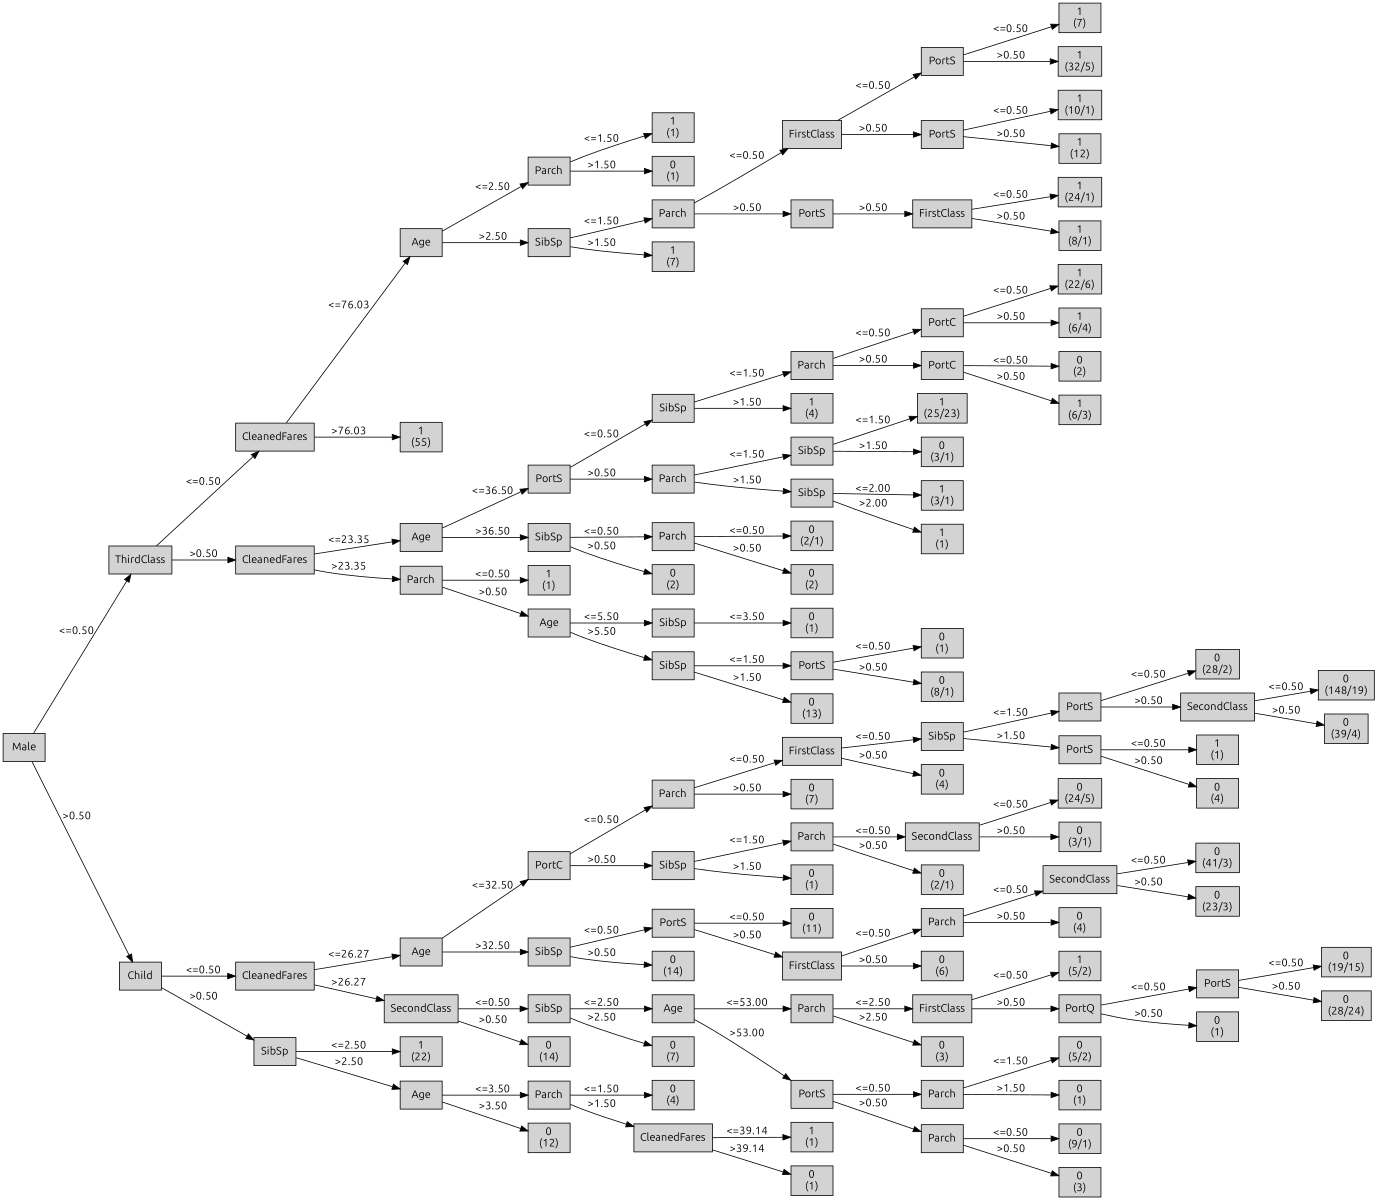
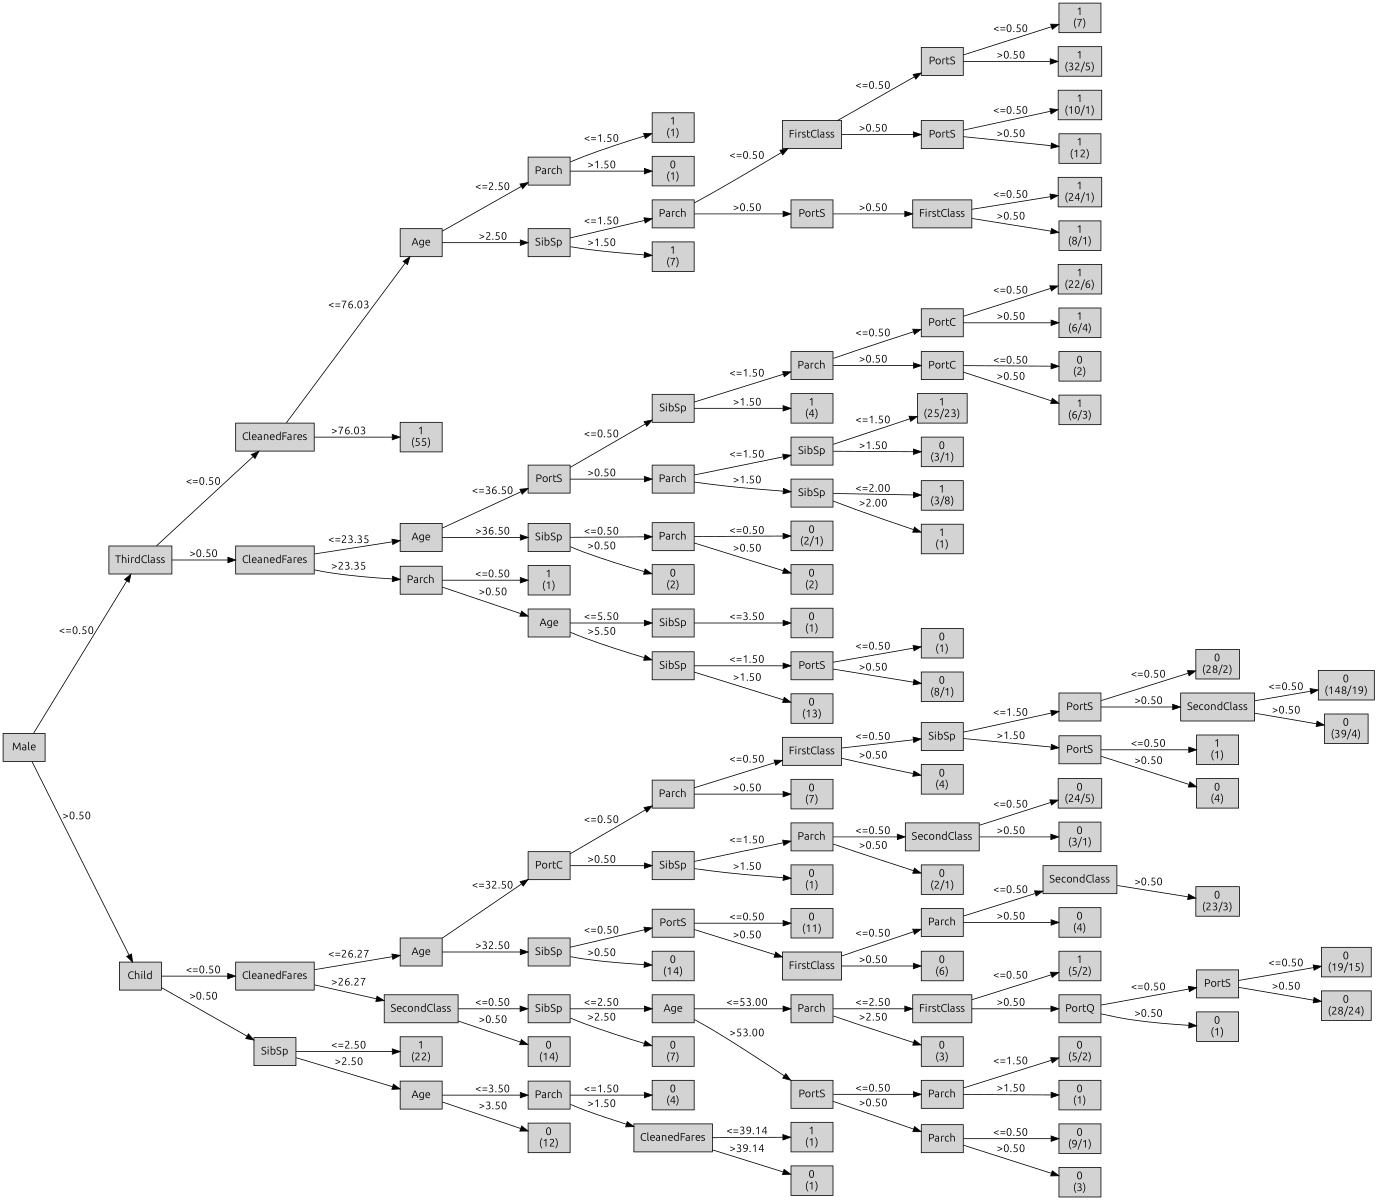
node "1 (3/1)": label "1 (3/1)" -> "1 (3/8)"
node "0 (41/3)": removed
